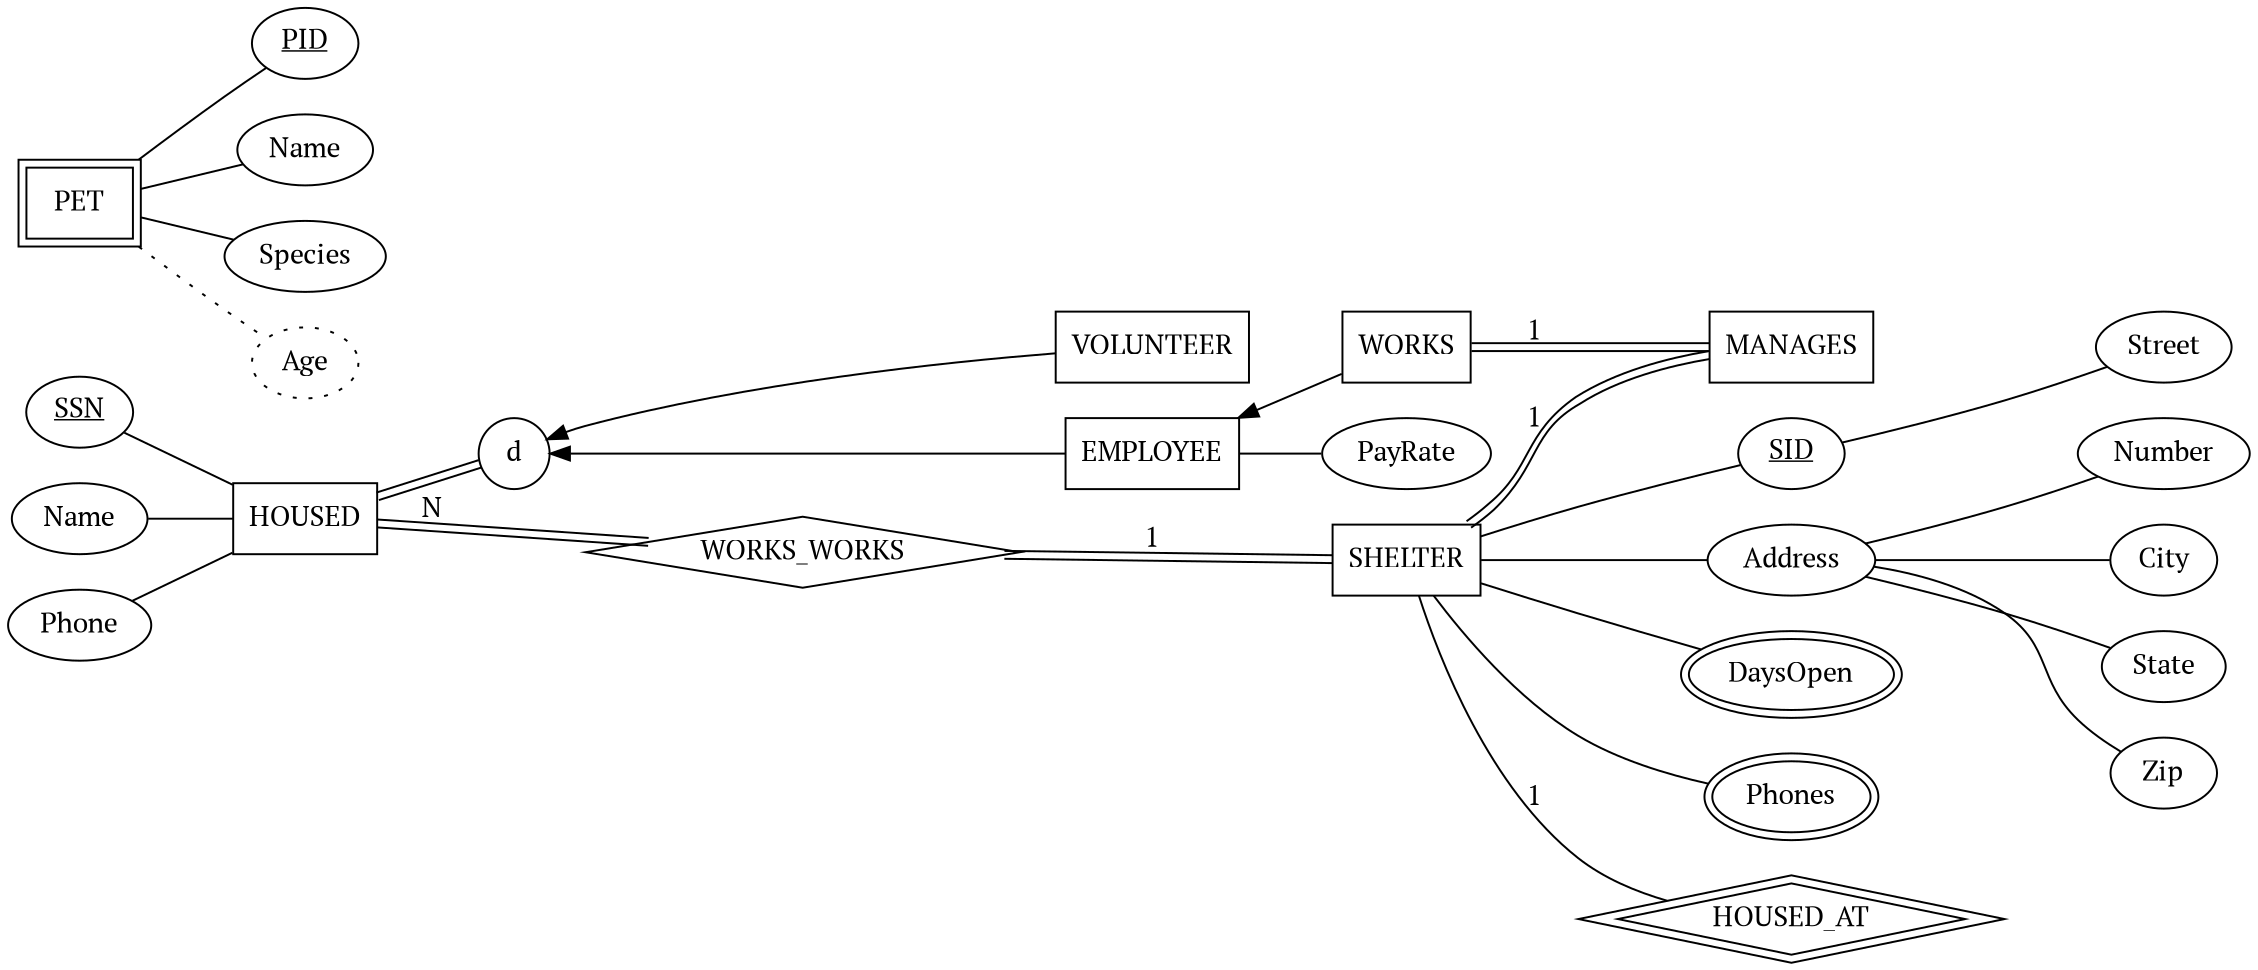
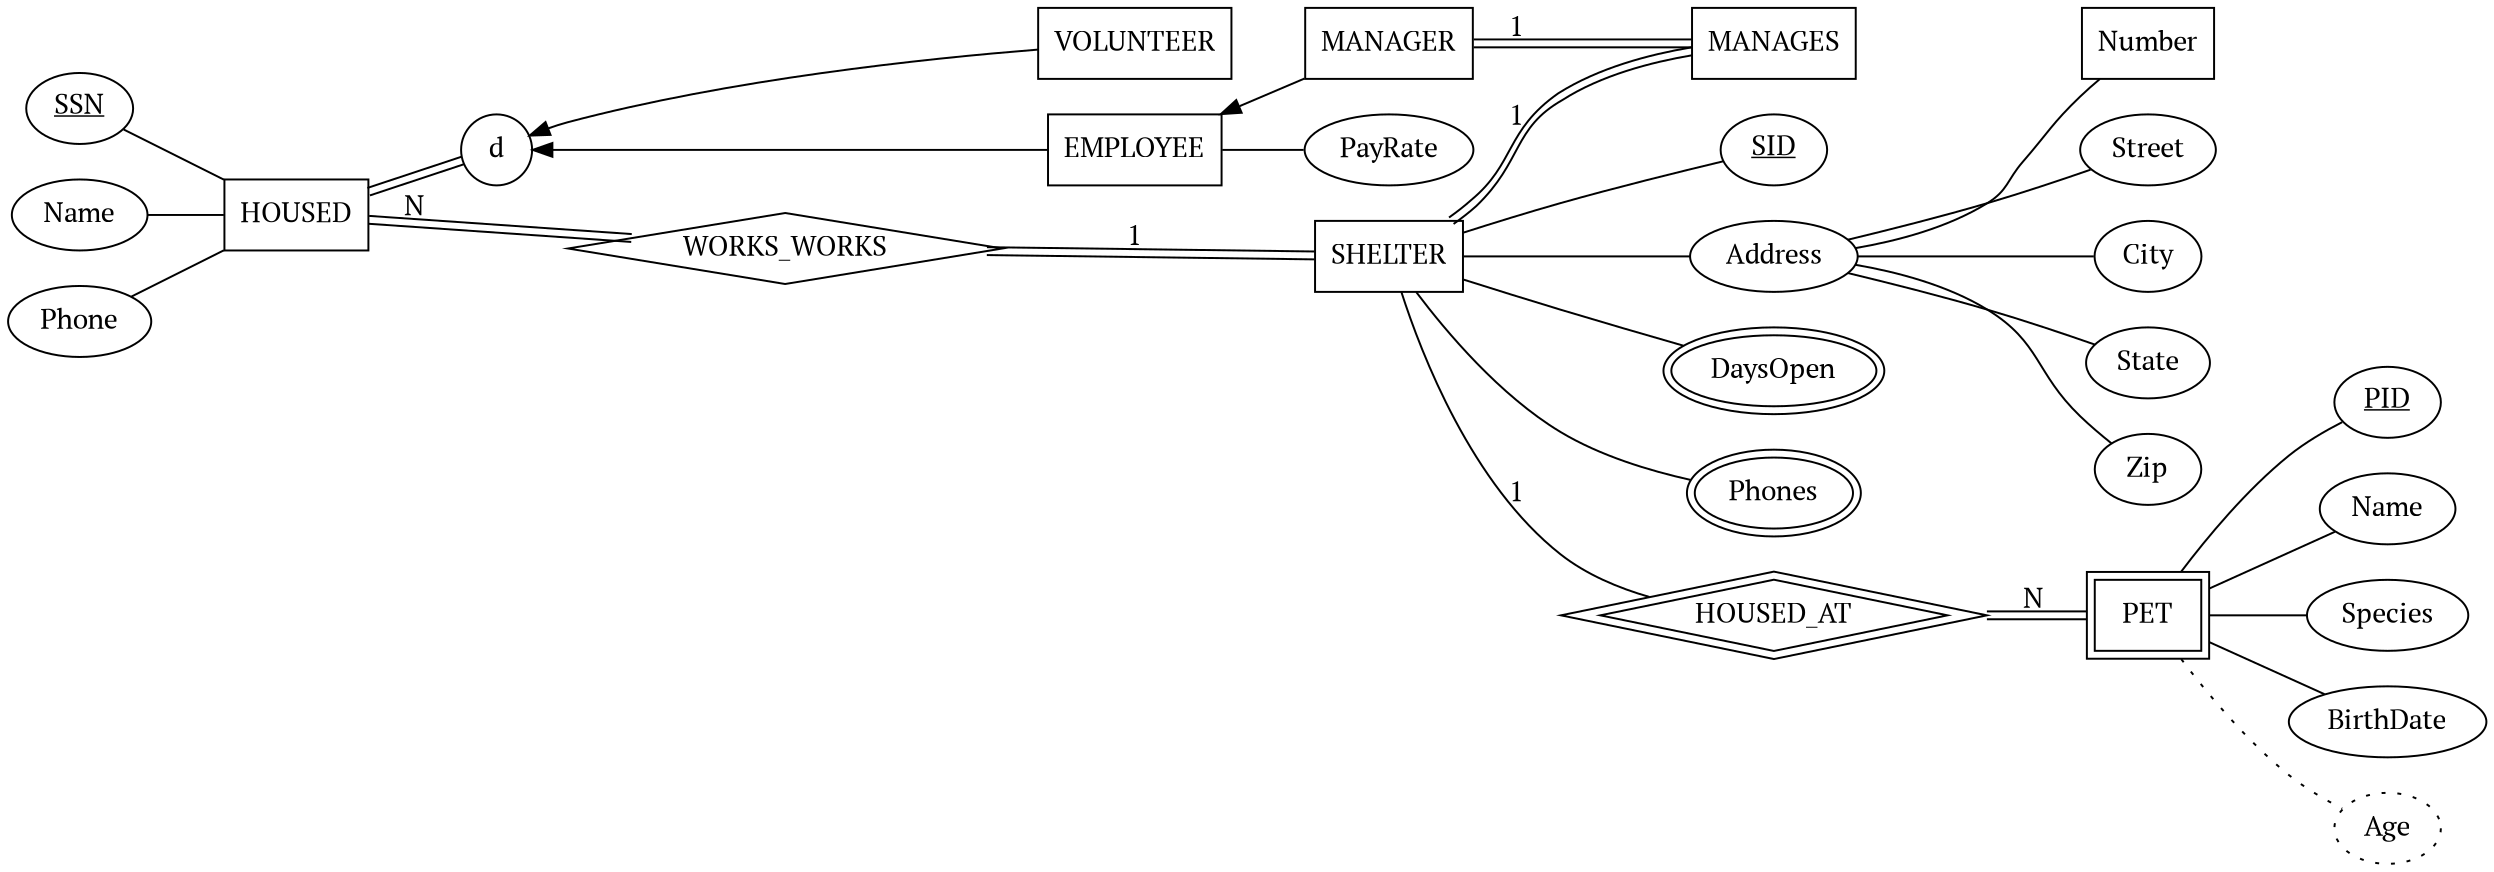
node "WORKS": label "WORKS" -> "MANAGER"
edge "Street" -- "SID": now "Street" -- "Address"
node "Number": shape ellipse -> box
edge "HOUSED_AT" -- "PET": added, label "N"
node "BirthDate": added
